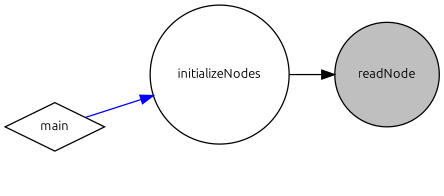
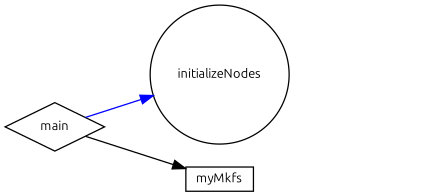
node "readNode": removed
node "myMkfs": added
